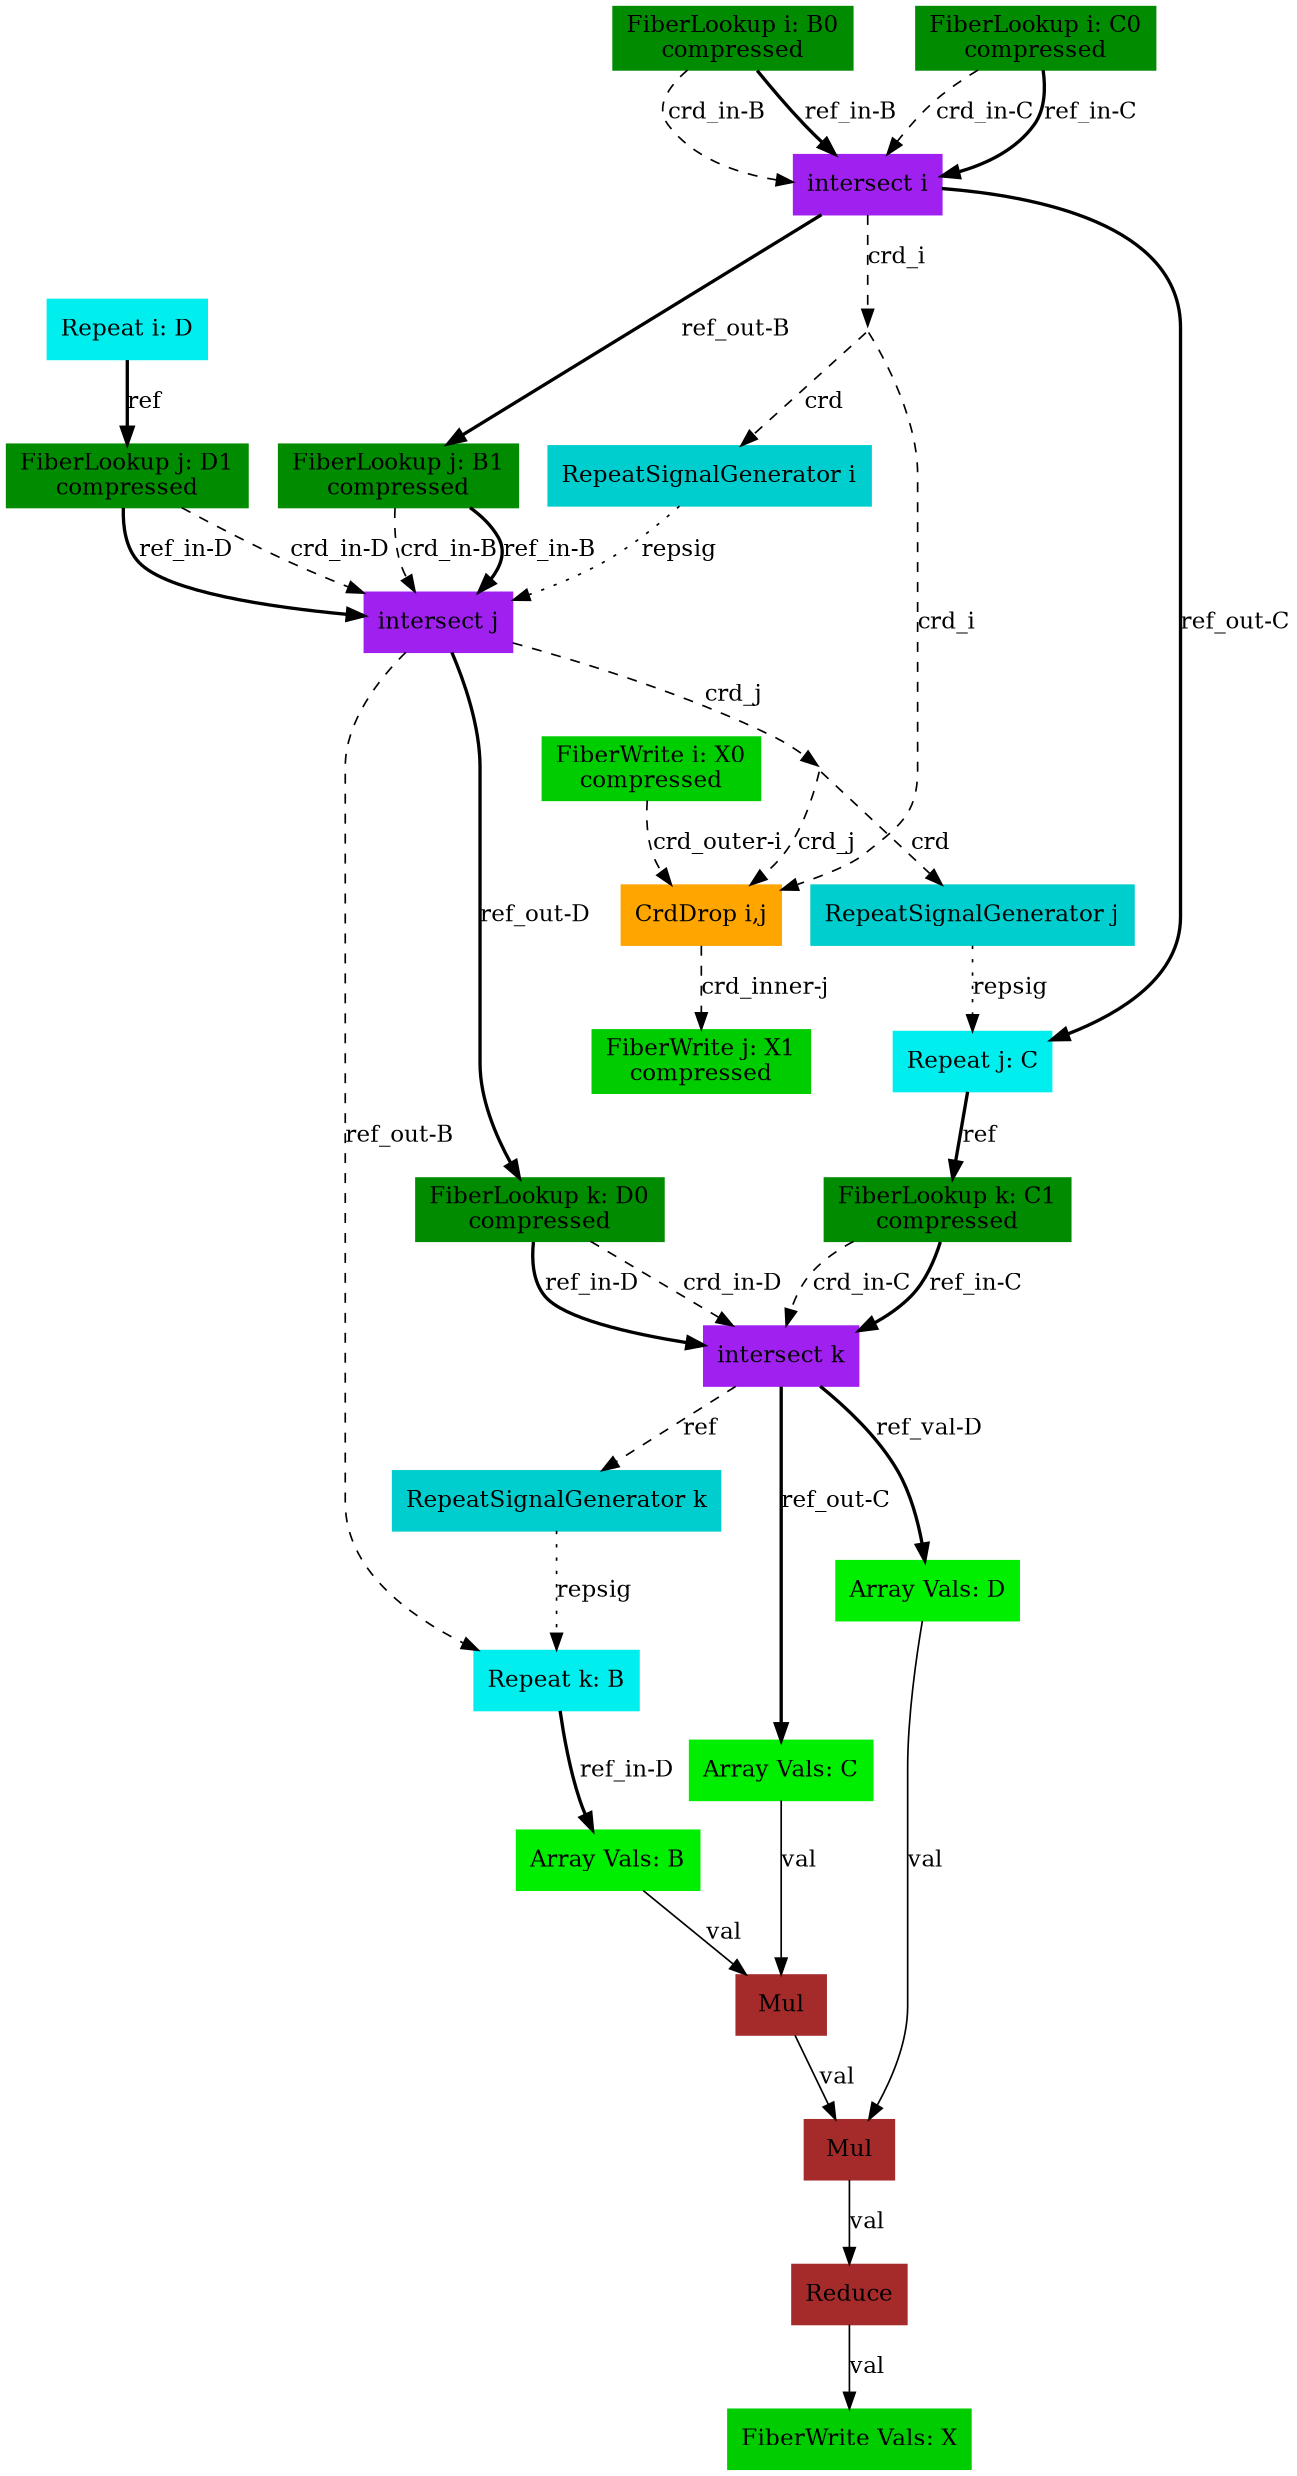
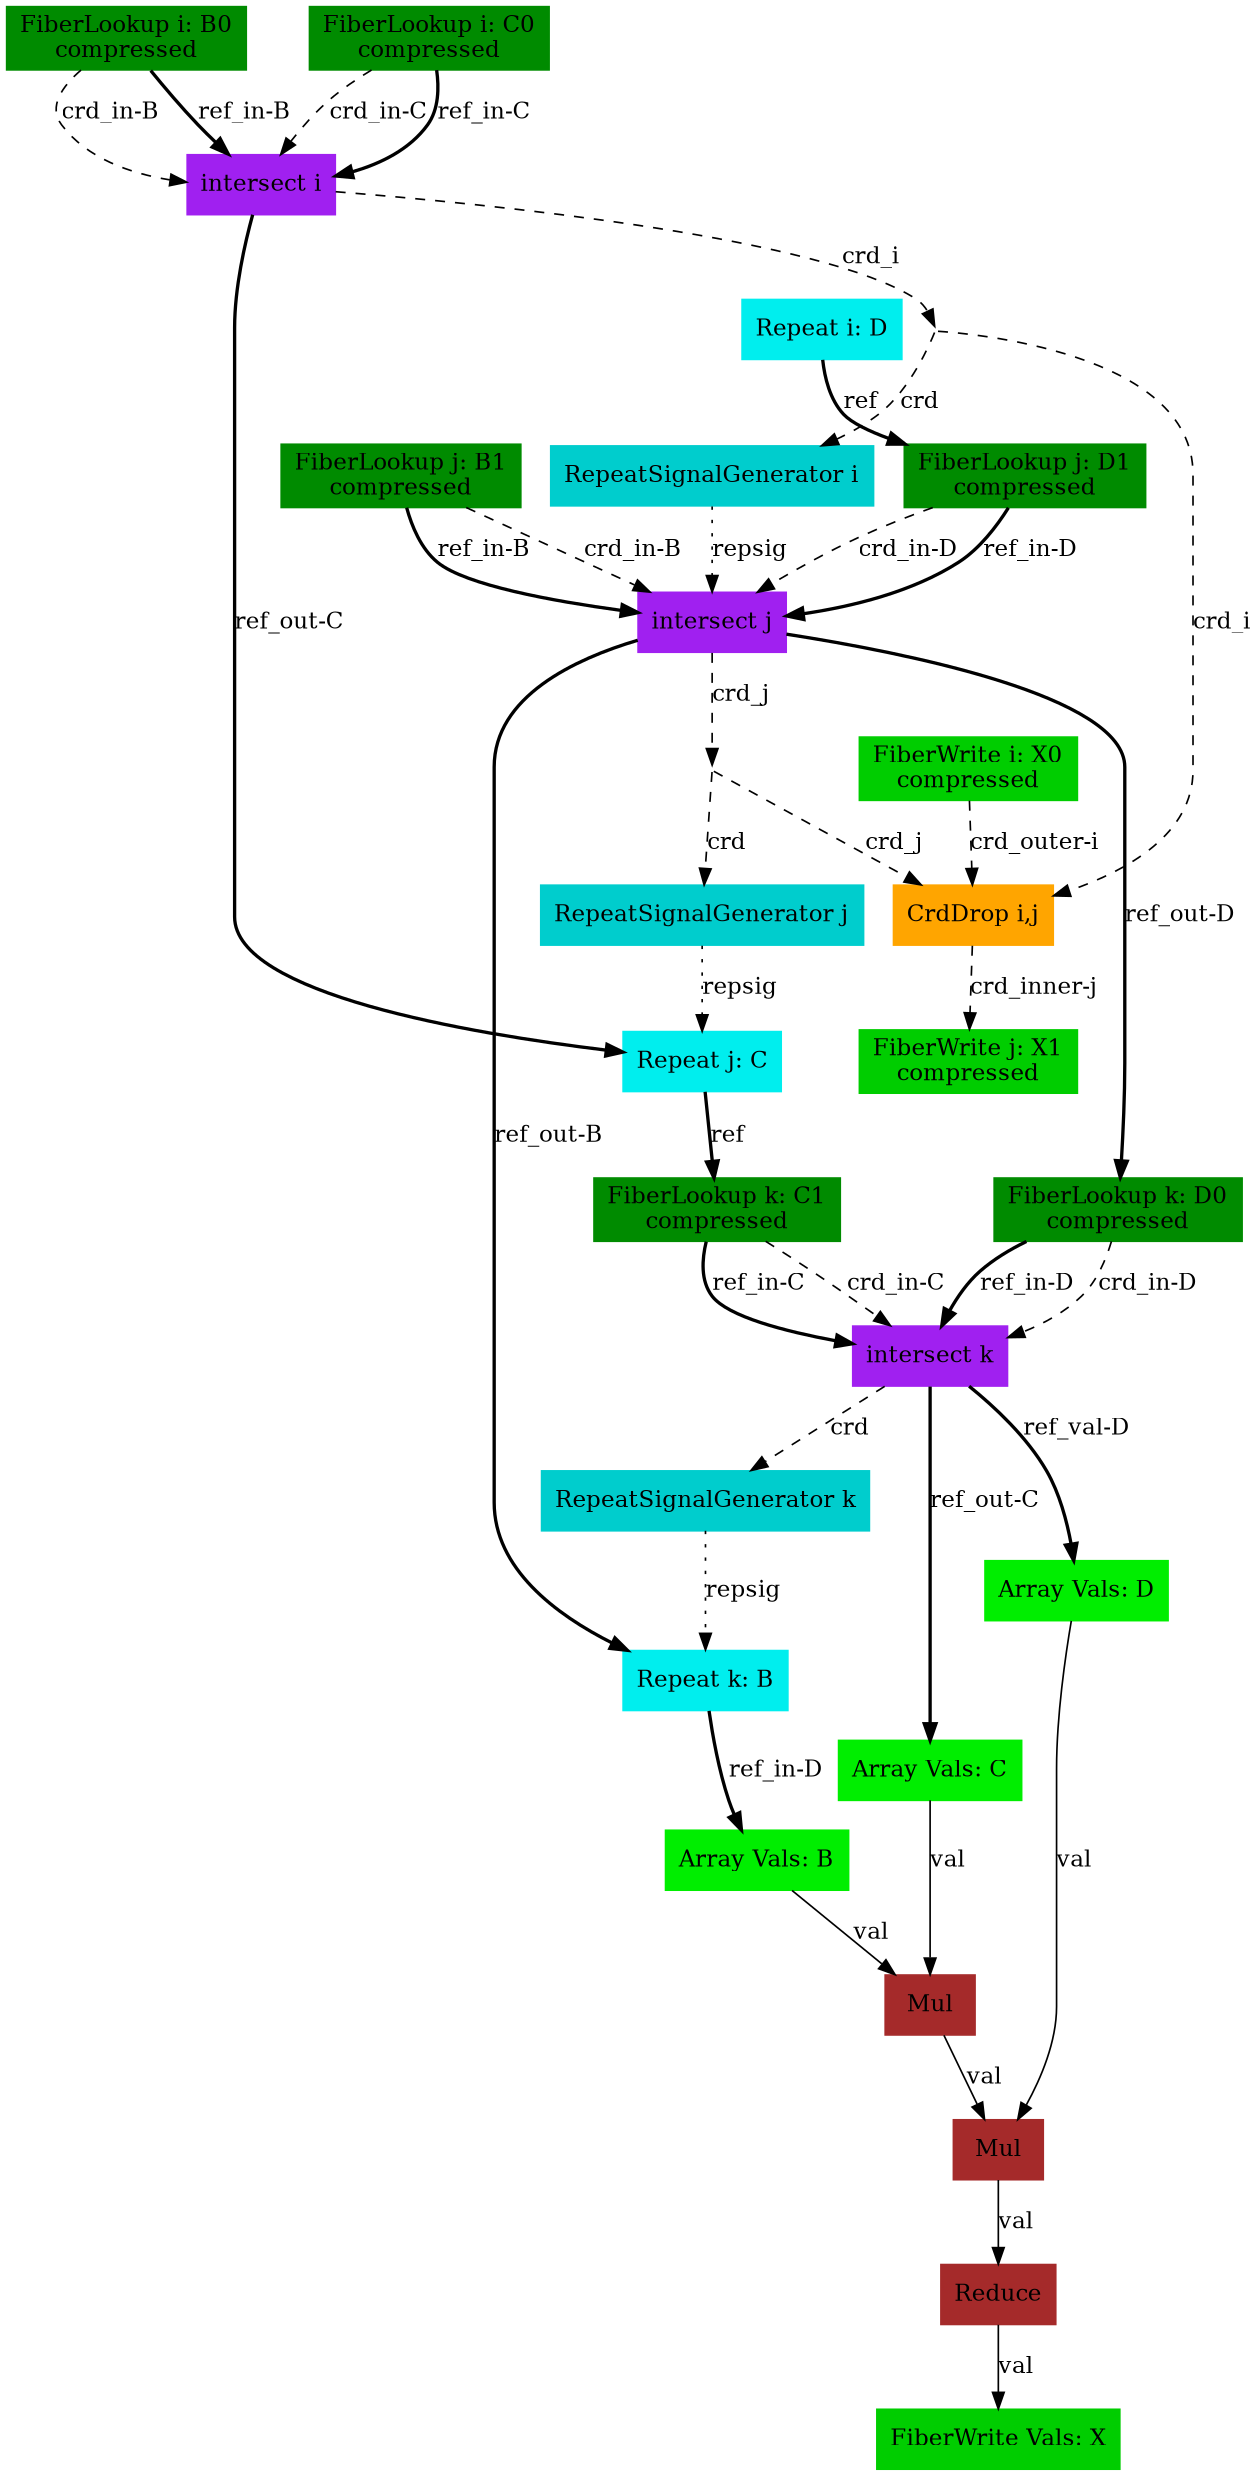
edge "intersect i" -> "FiberLookup j: B1 compressed": removed, label "ref_out-B"
edge "intersect j" -> "Repeat k: B": style dashed -> bold
edge "intersect k" -> "RepeatSignalGenerator k": label "ref" -> "crd"
